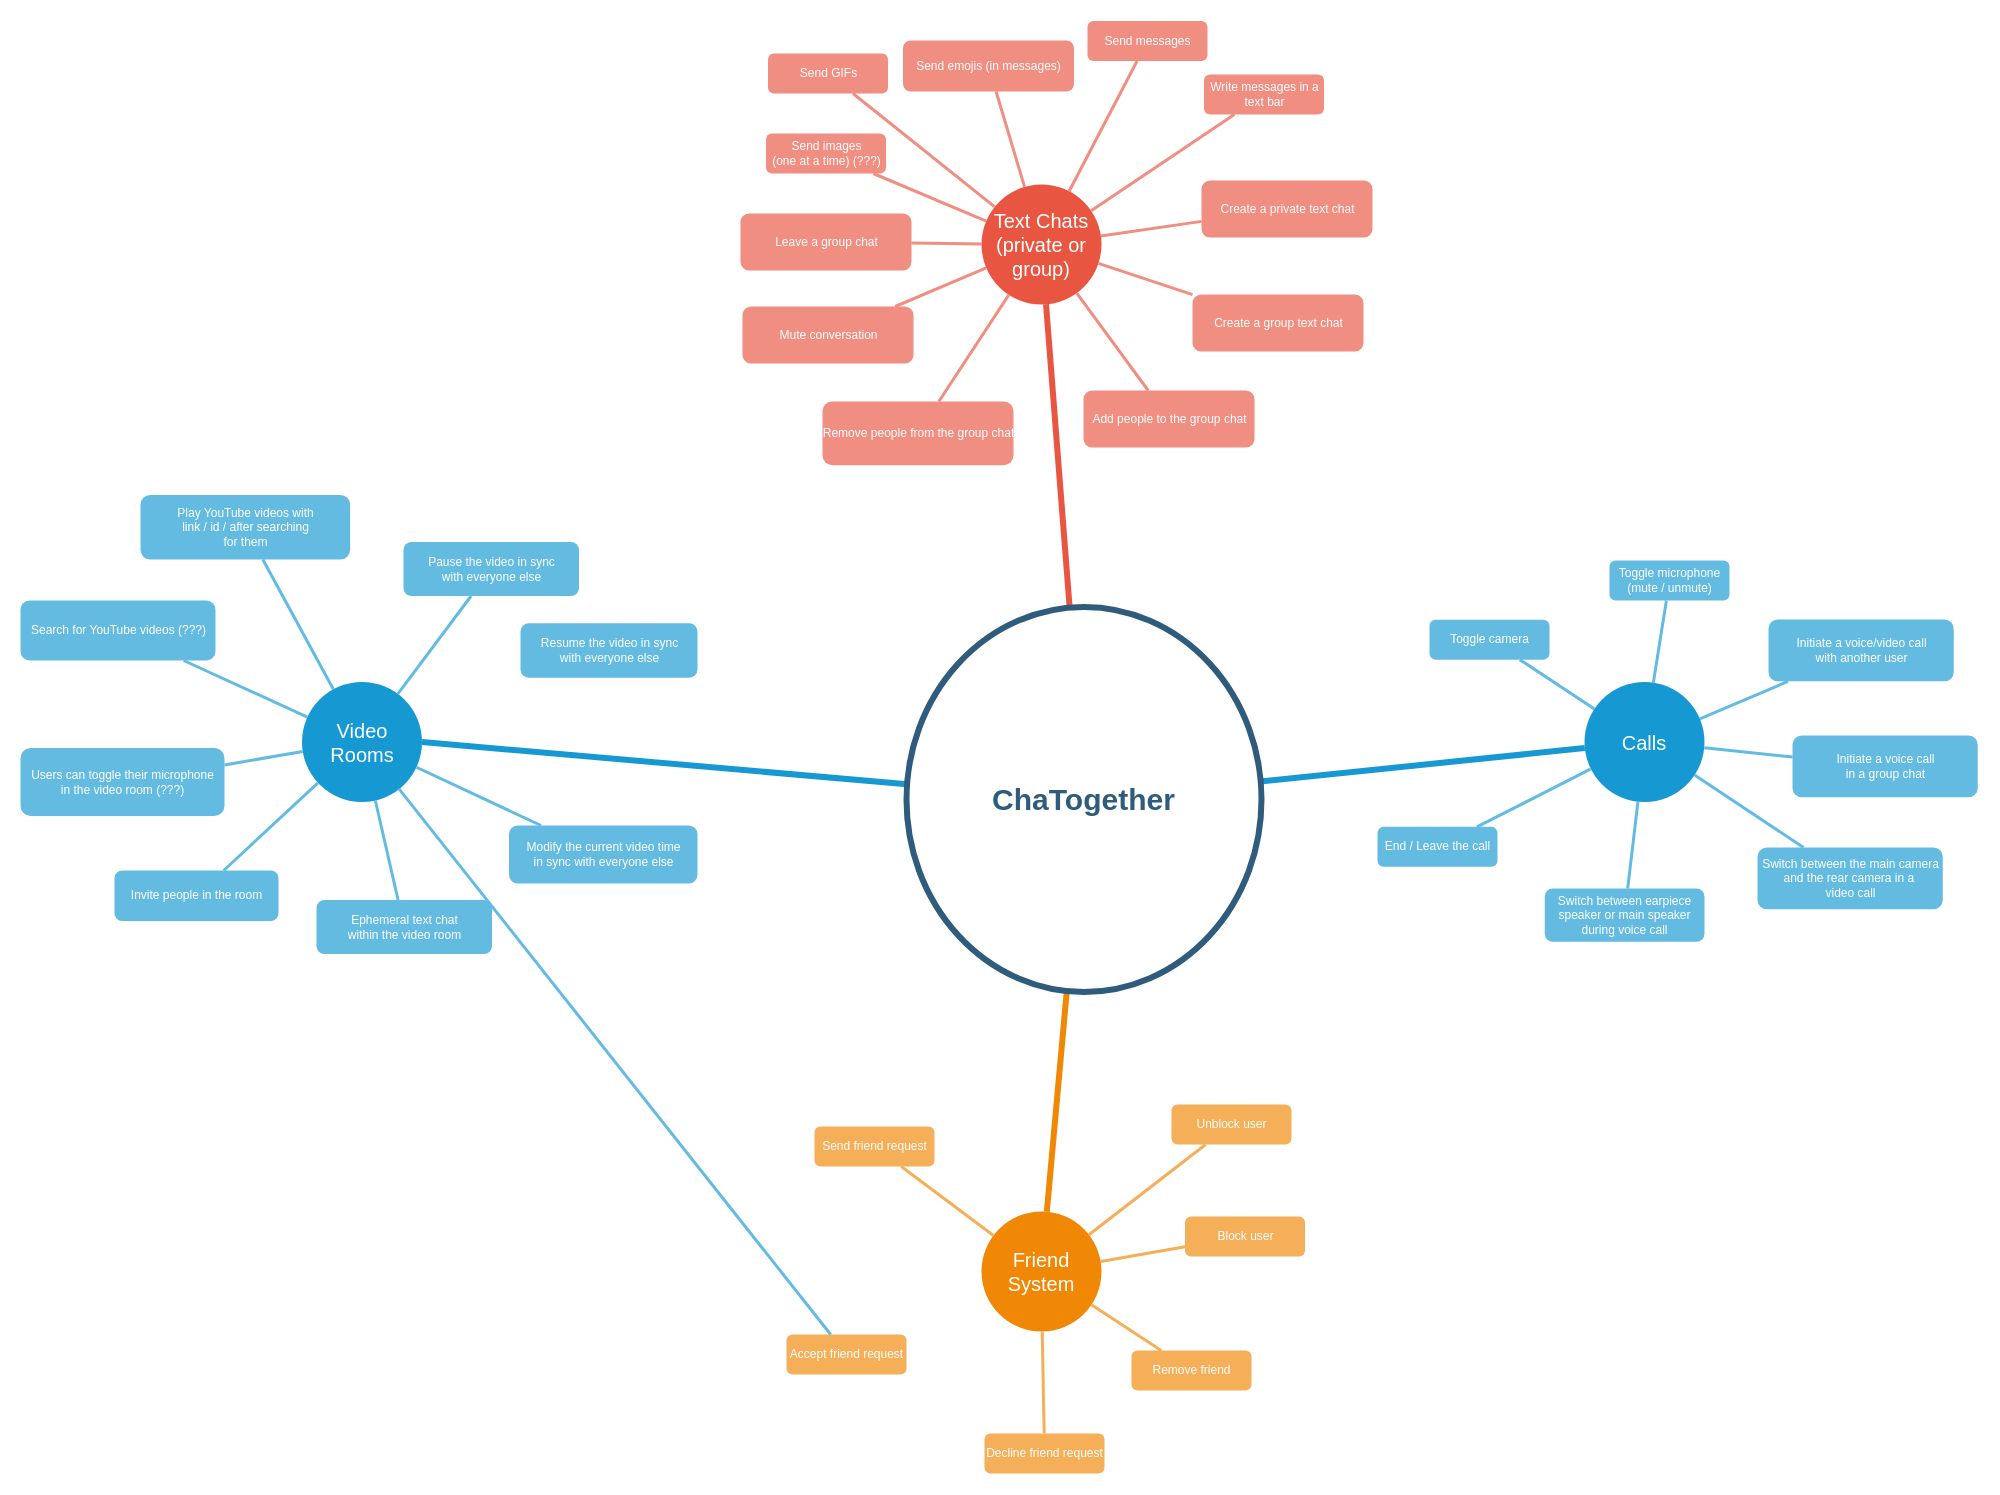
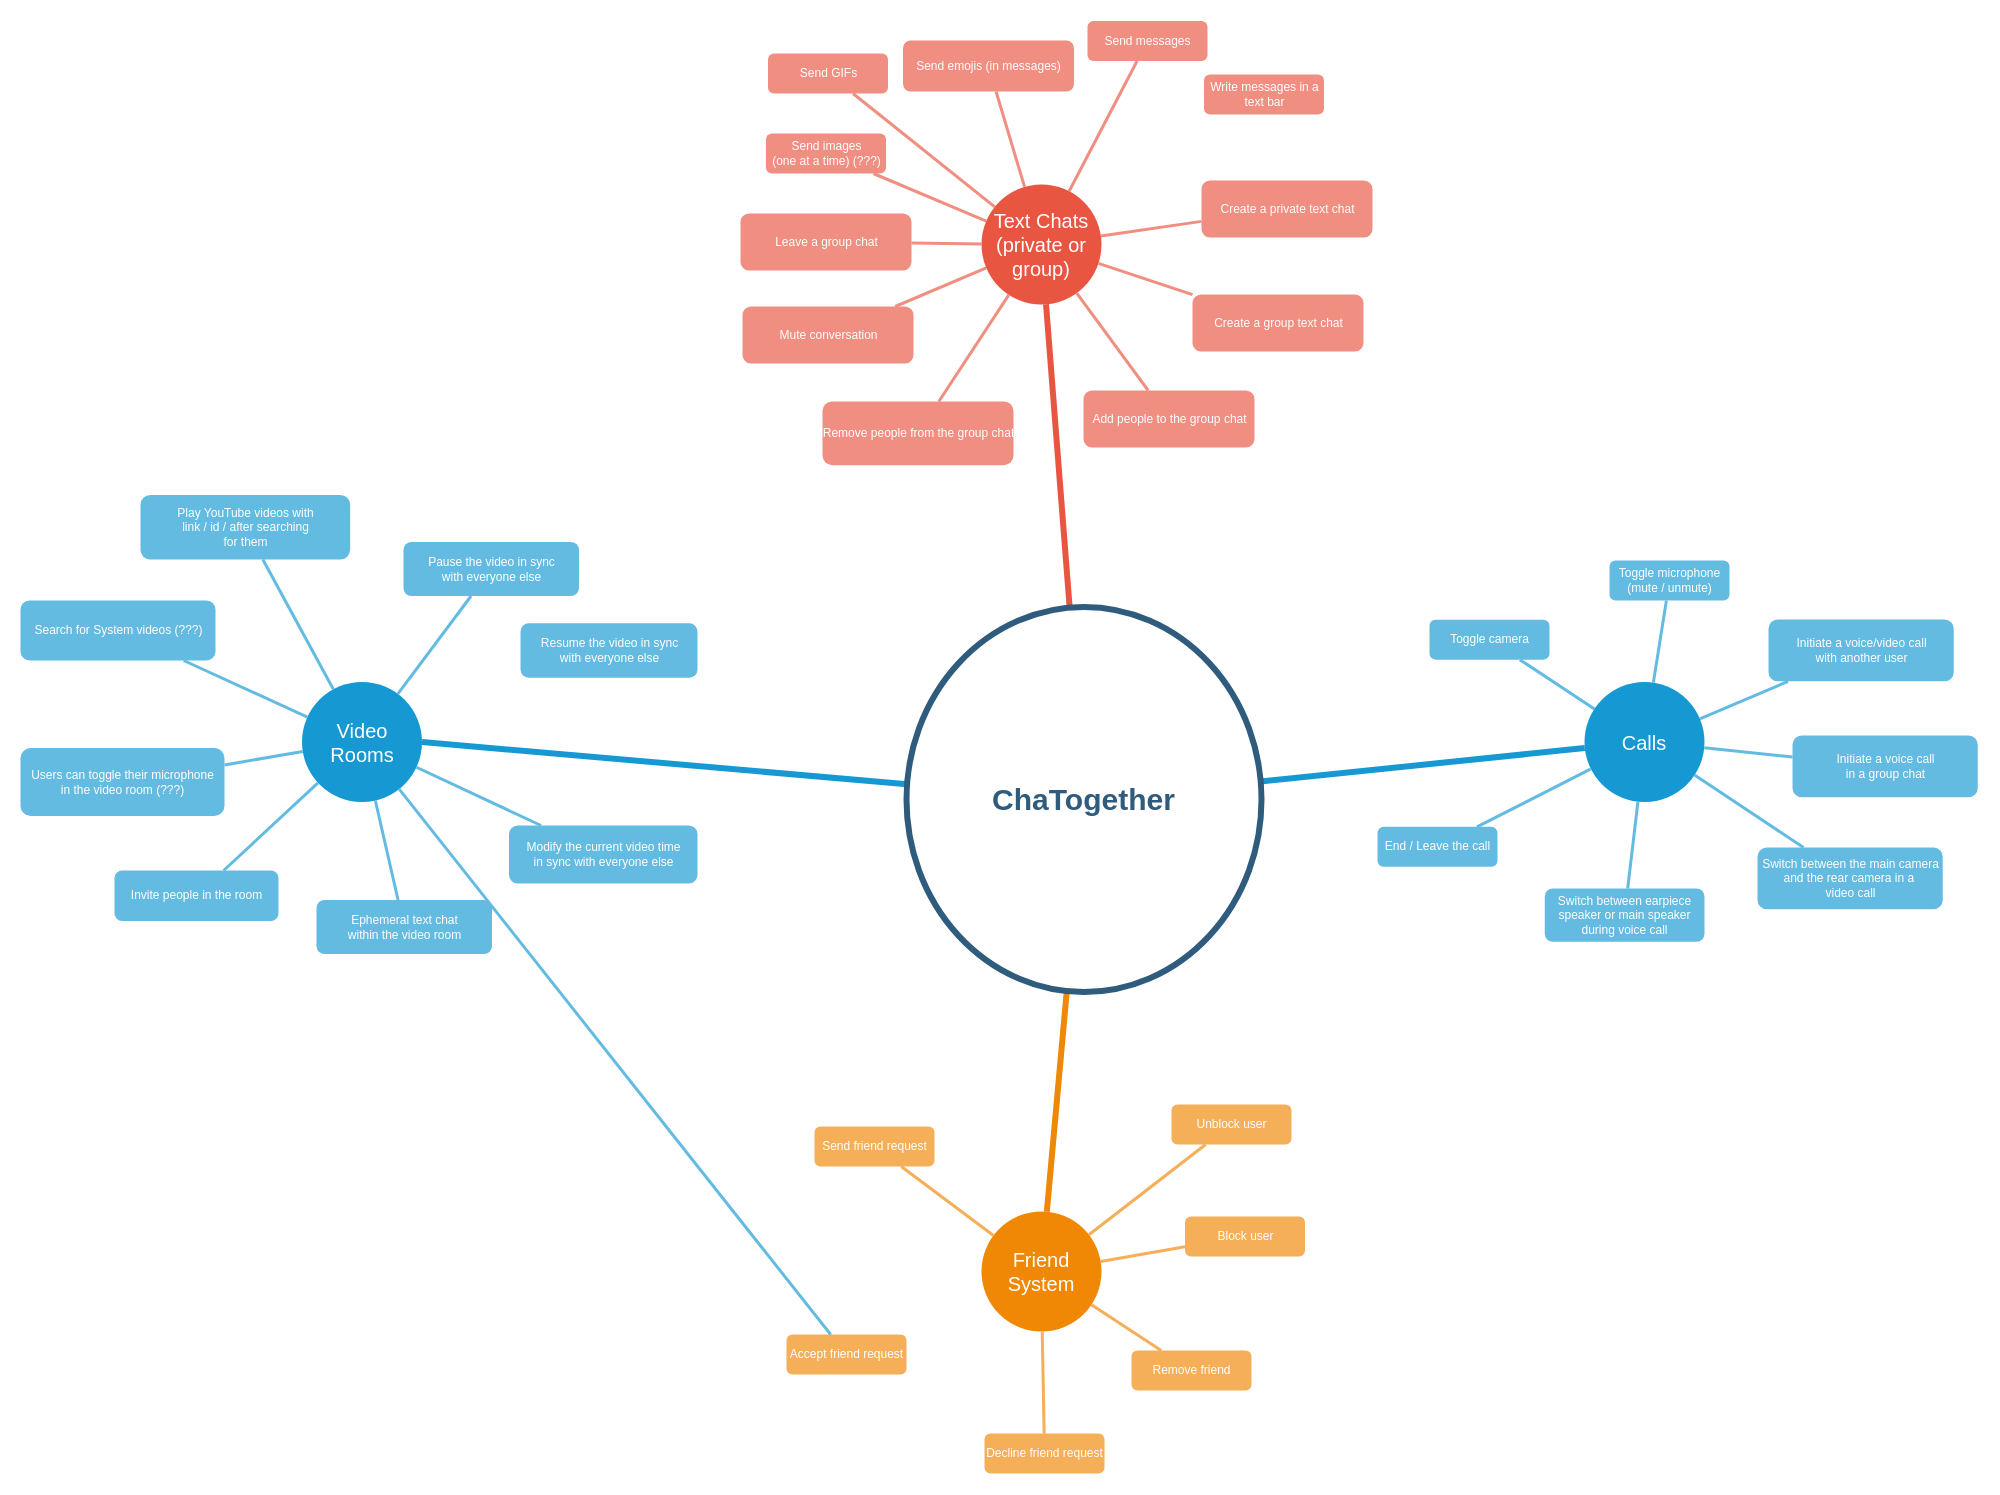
edge "Write messages in a text bar" -- "Text Chats (private or group)": removed
node "Search for YouTube videos (???)": label "Search for YouTube videos (???)" -> "Search for System videos (???)"
